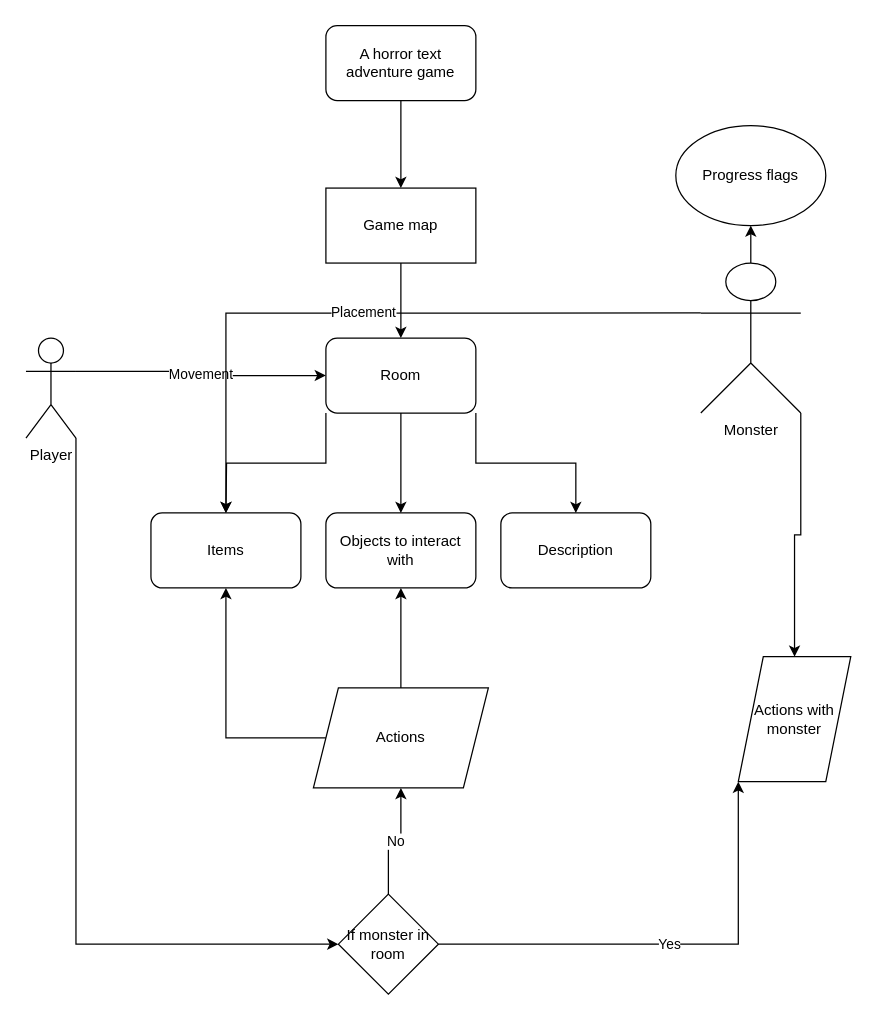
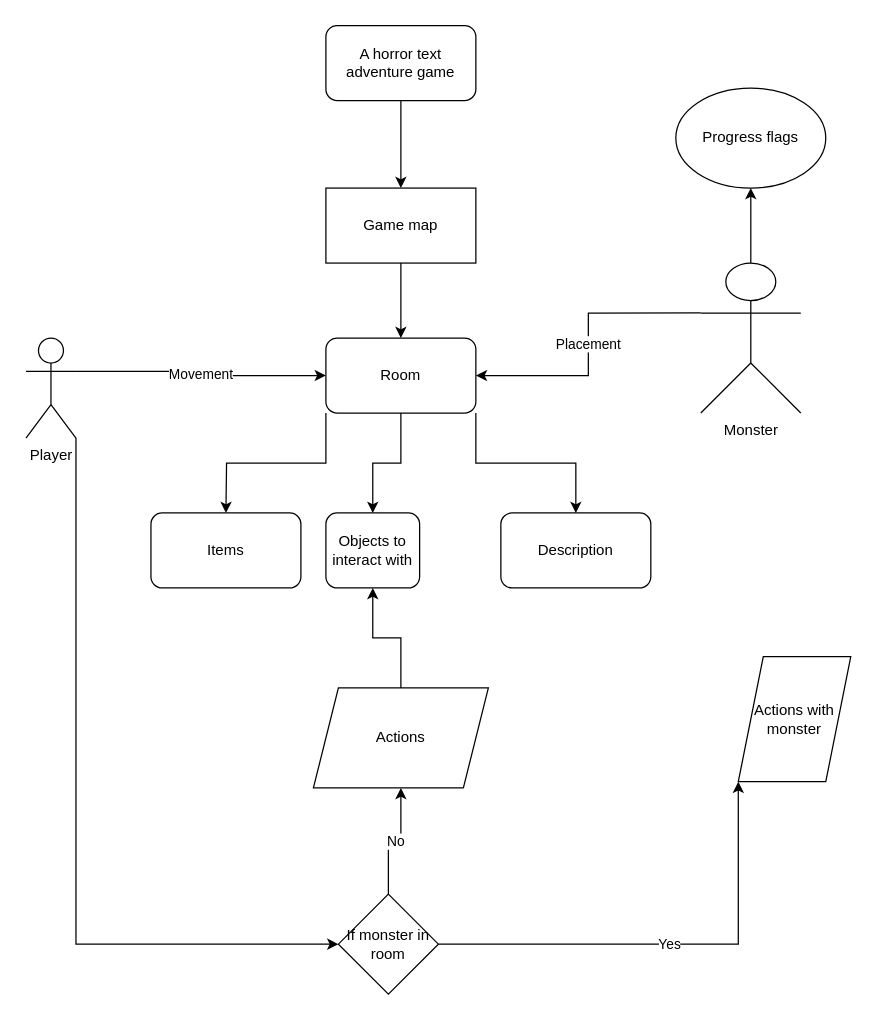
node "Progress flags": moved (751, 176) -> (751, 138)
edge "Monster" -> "Items": now "Monster" -> "Room"
edge "Monster" -> "Actions with monster": removed
node "Objects to interact with": size 150x75 -> 94x75
edge "Actions" -> "Items": removed
